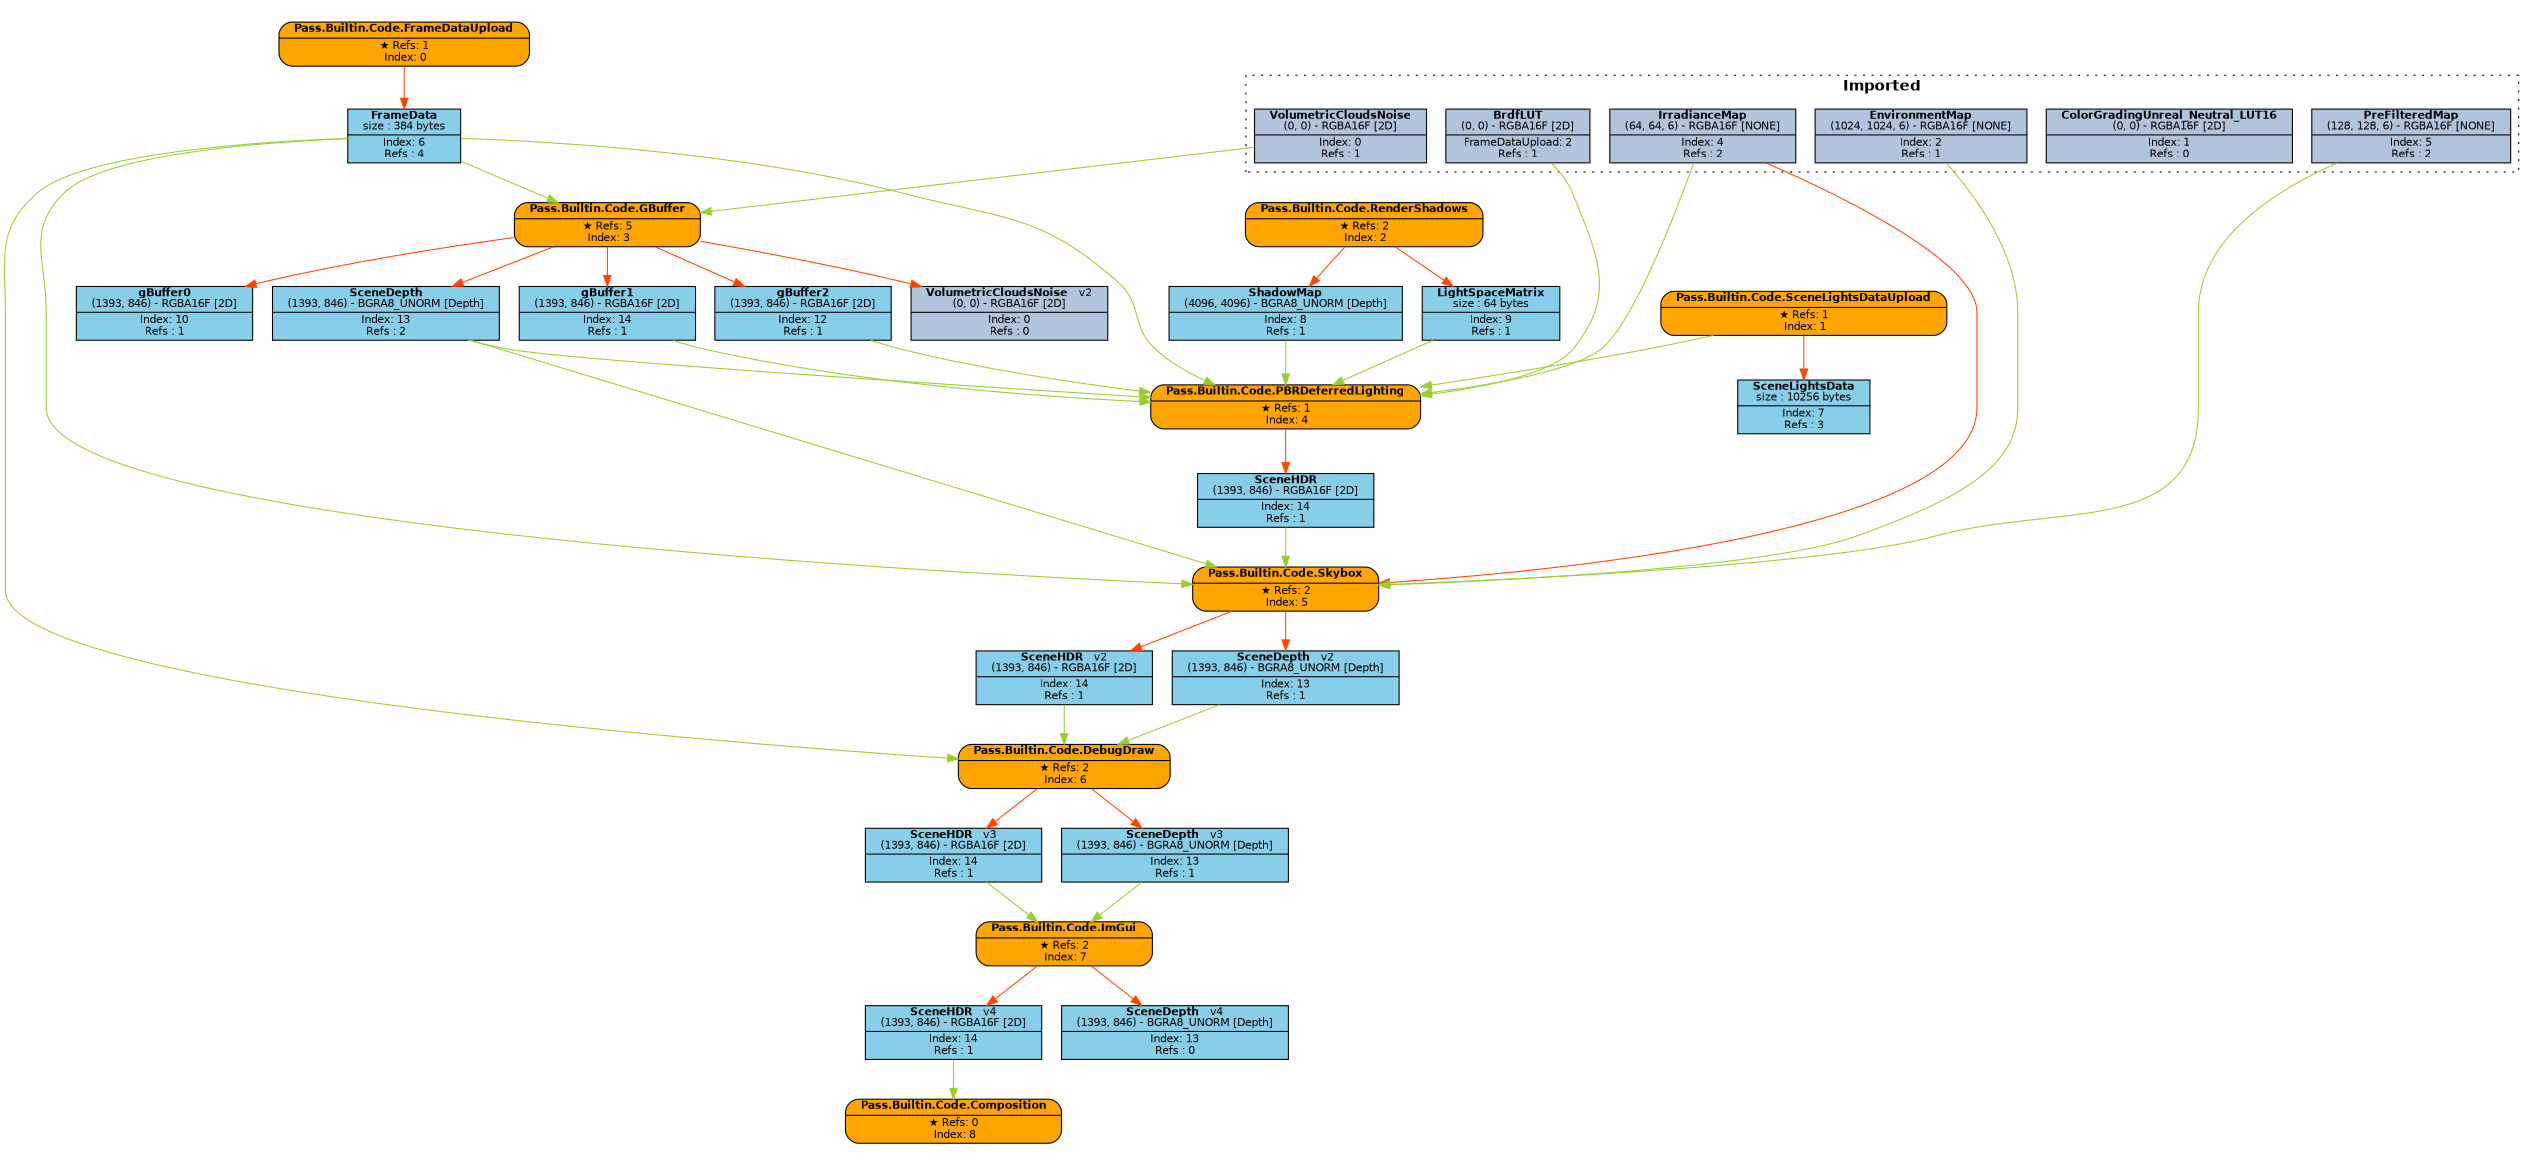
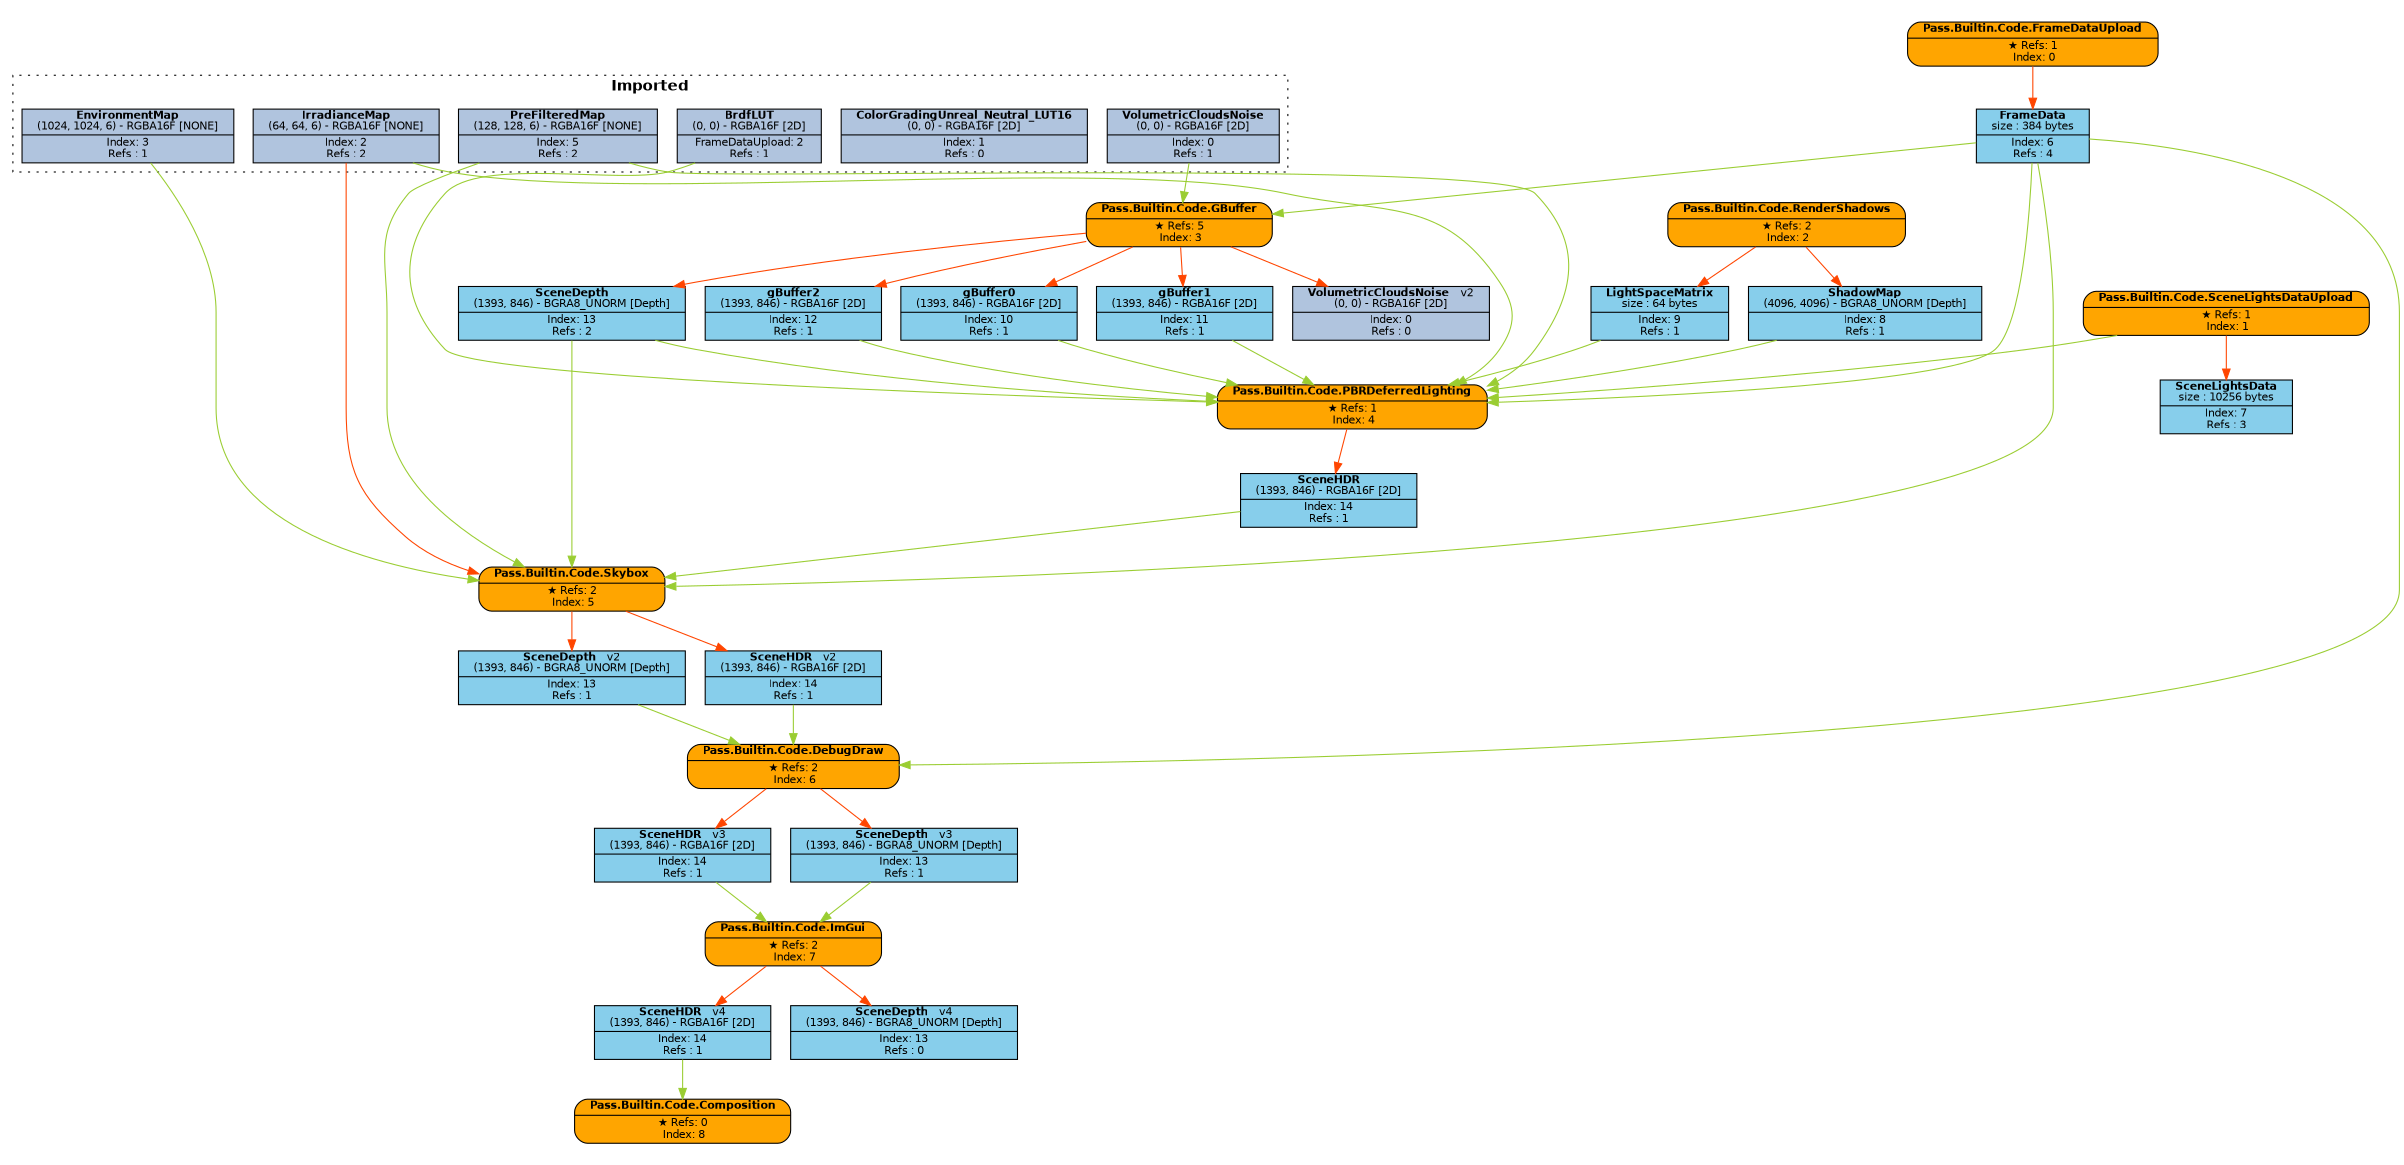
node "IrradianceMap": text "Index: 4" -> "Index: 2"
node "EnvironmentMap": text "Index: 2" -> "Index: 3"
edge "PreFilteredMap" -> "Pass.Builtin.Code.PBRDeferredLighting": added
node "gBuffer1": text "Index: 14" -> "Index: 11"
edge "gBuffer0" -> "Pass.Builtin.Code.PBRDeferredLighting": added
